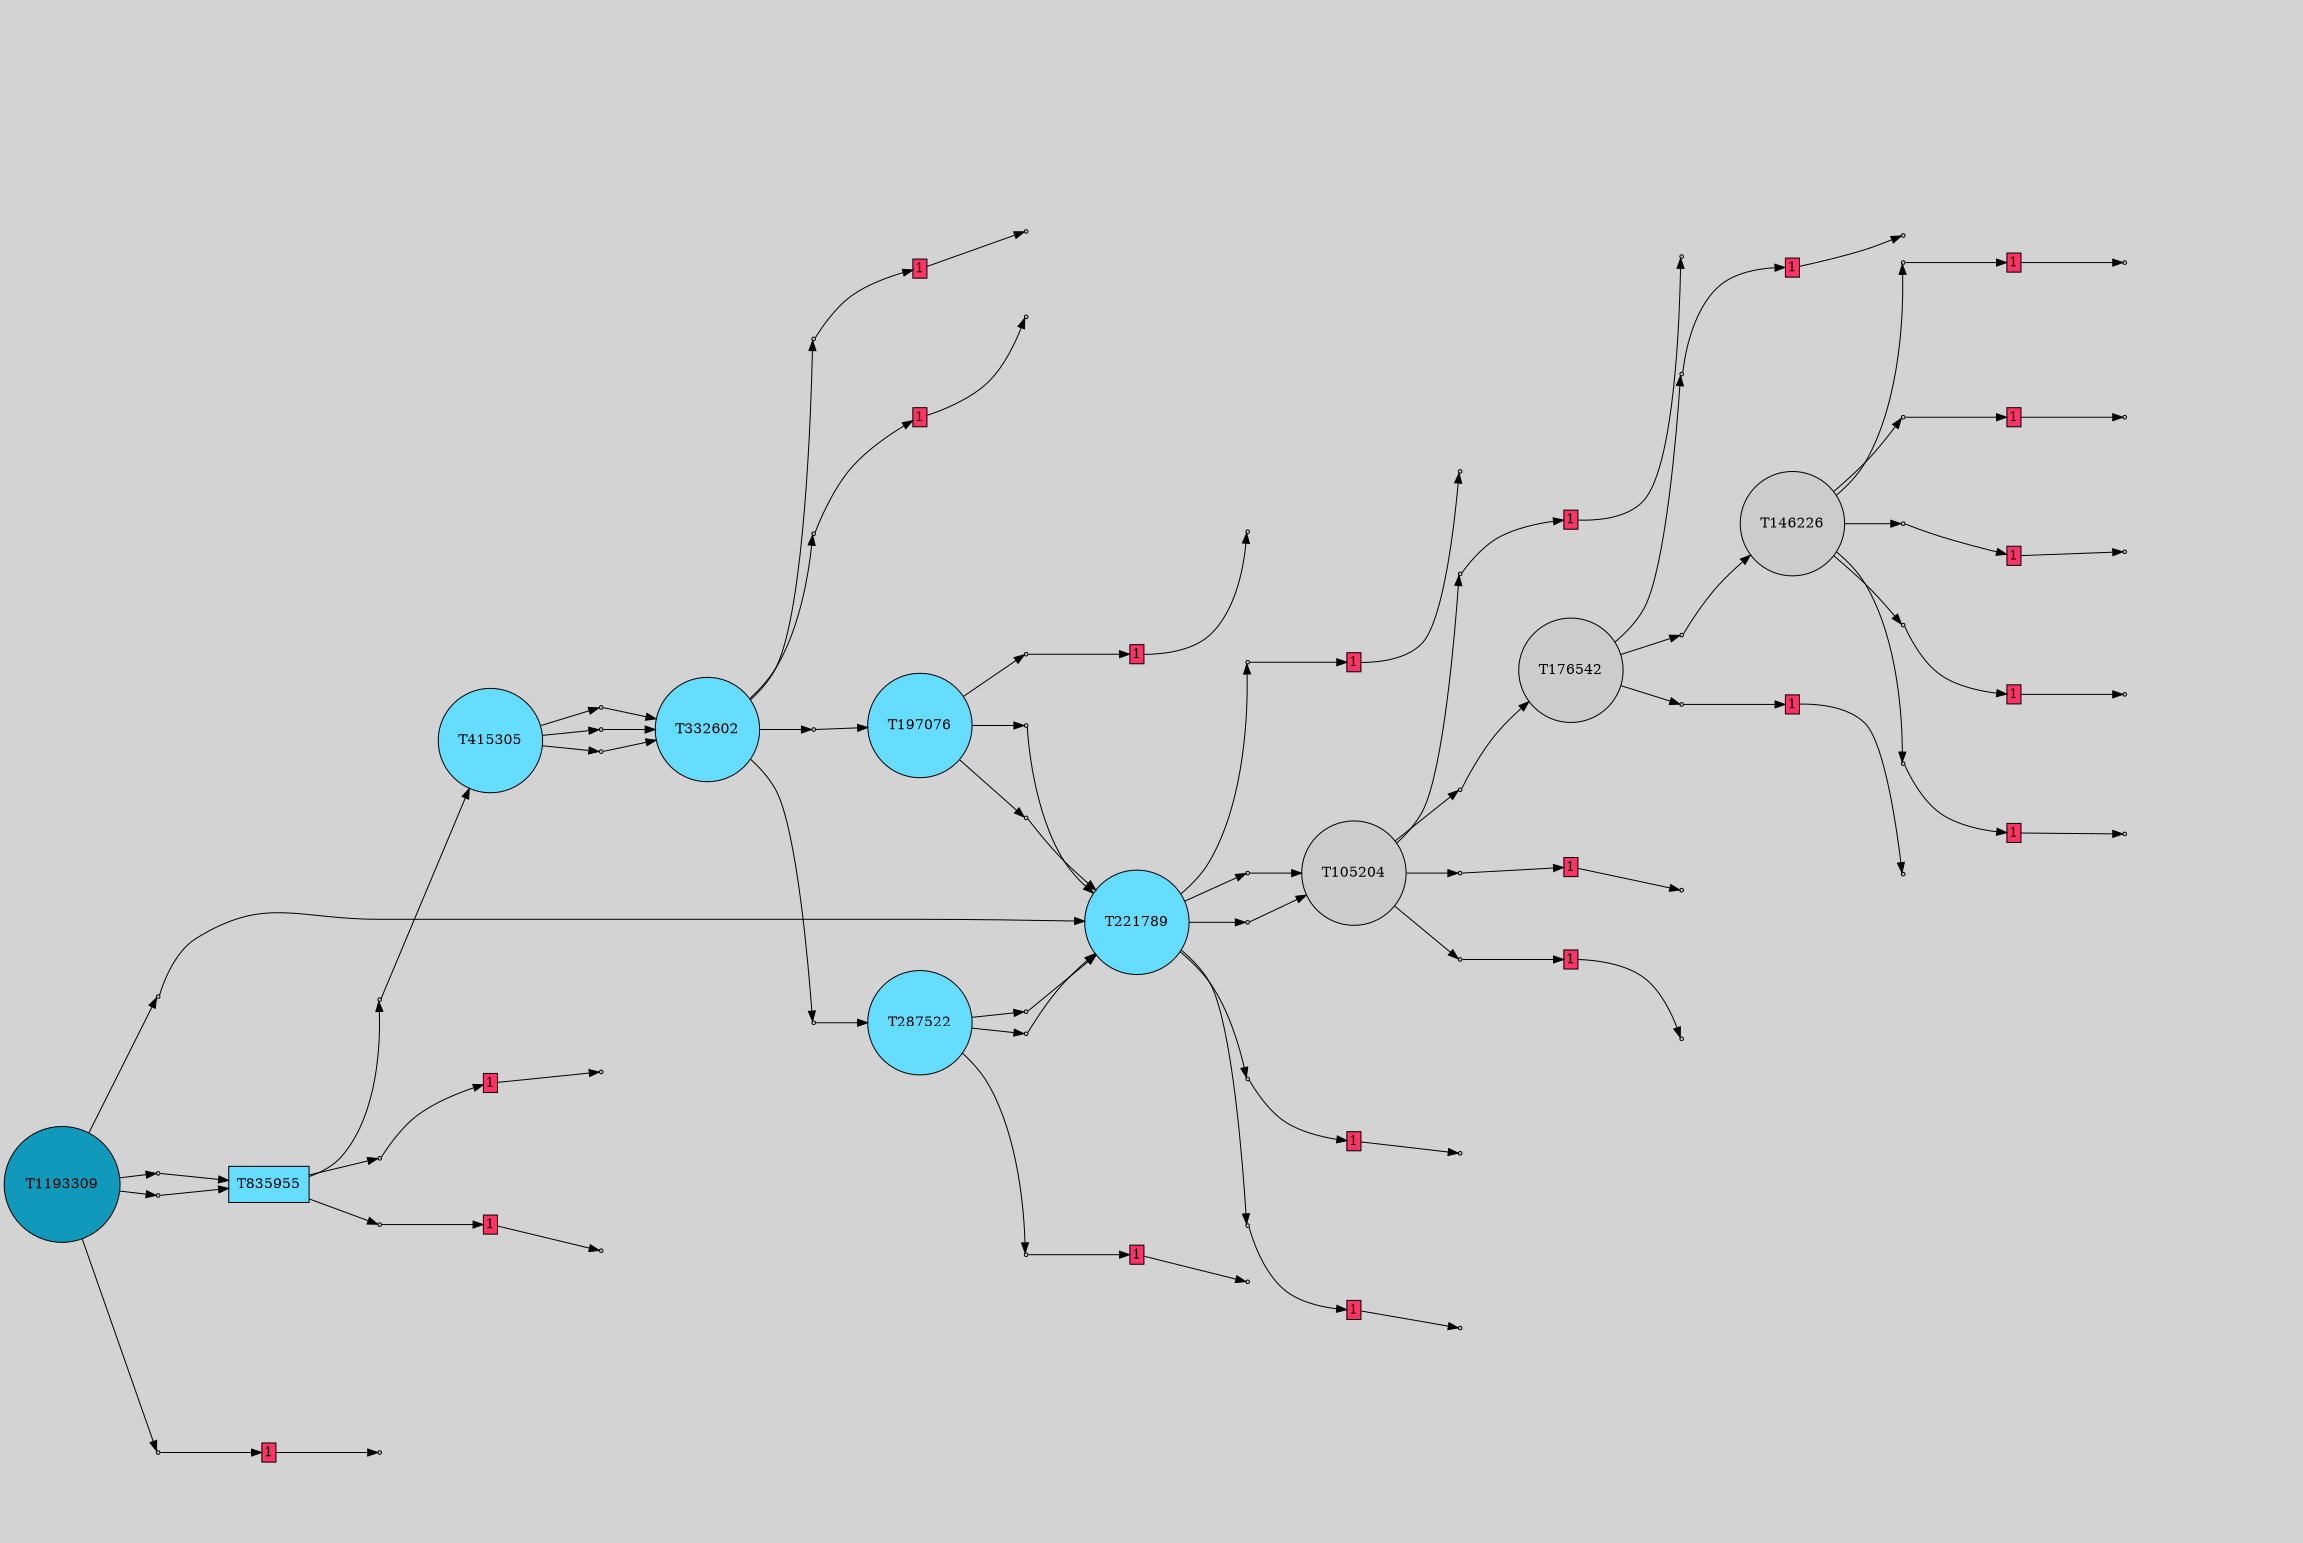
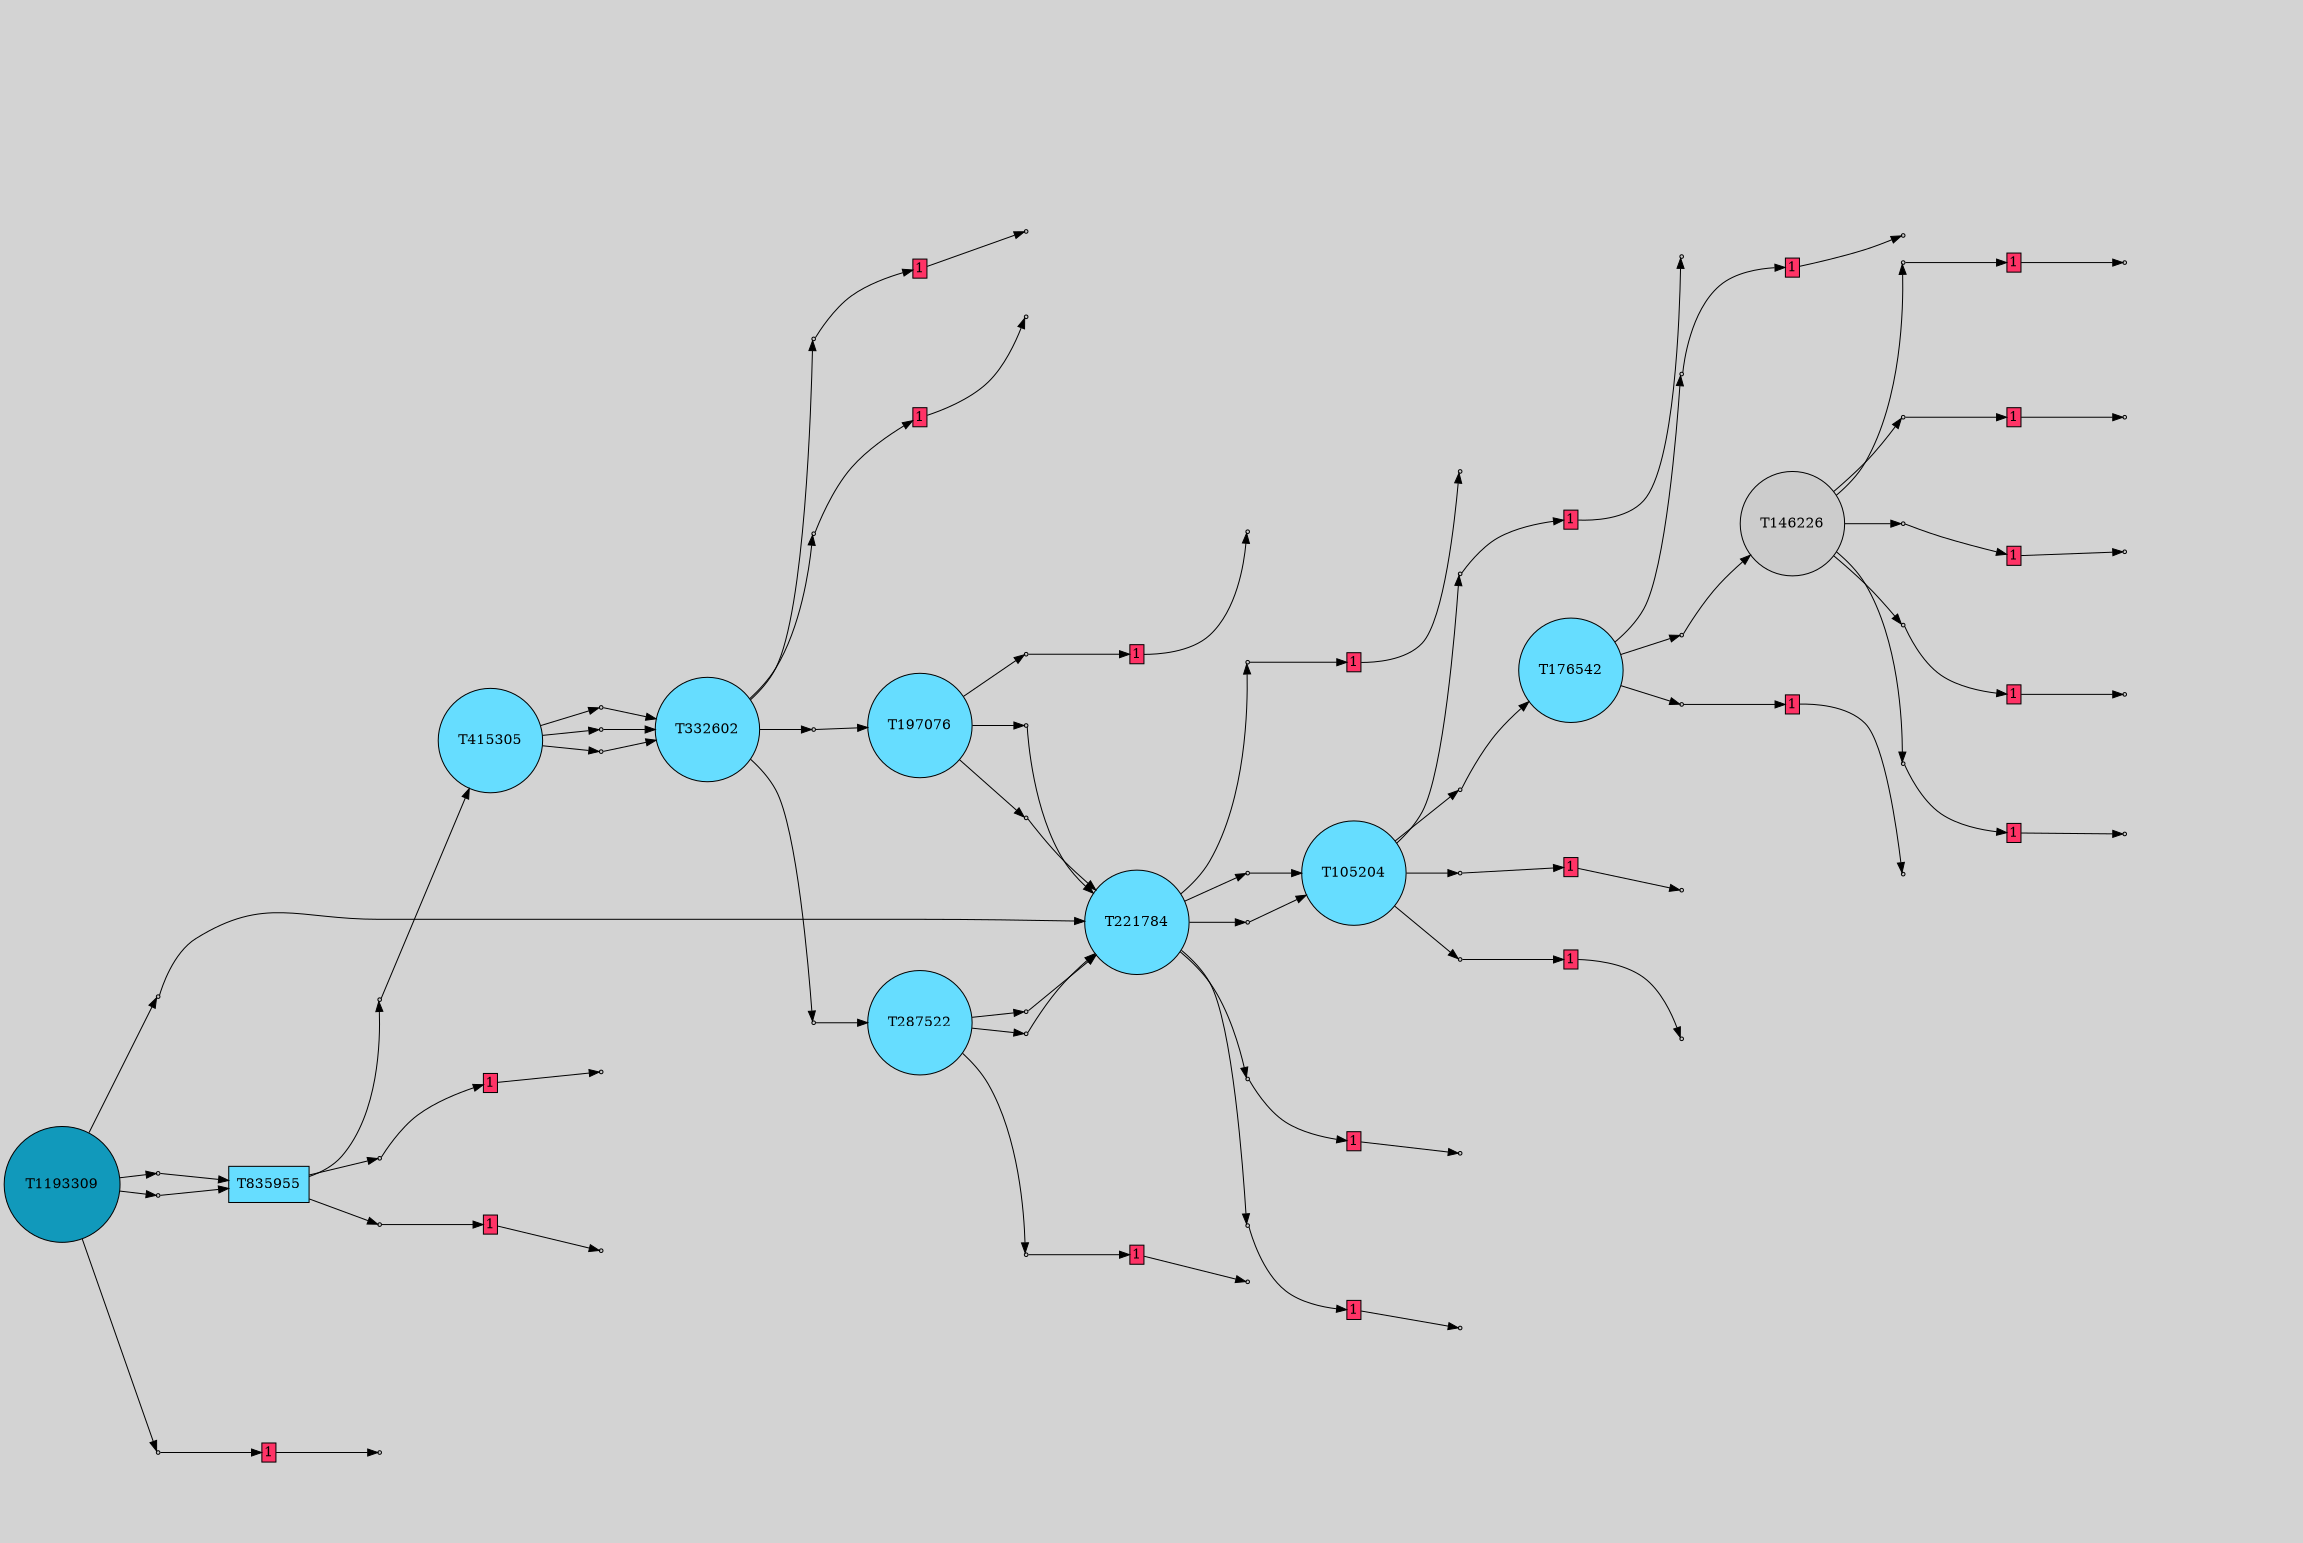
node "T176542": fillcolor #cccccc -> #66ddff
node "T105204": fillcolor #cccccc -> #66ddff
node "T221789": label "T221789" -> "T221784"
